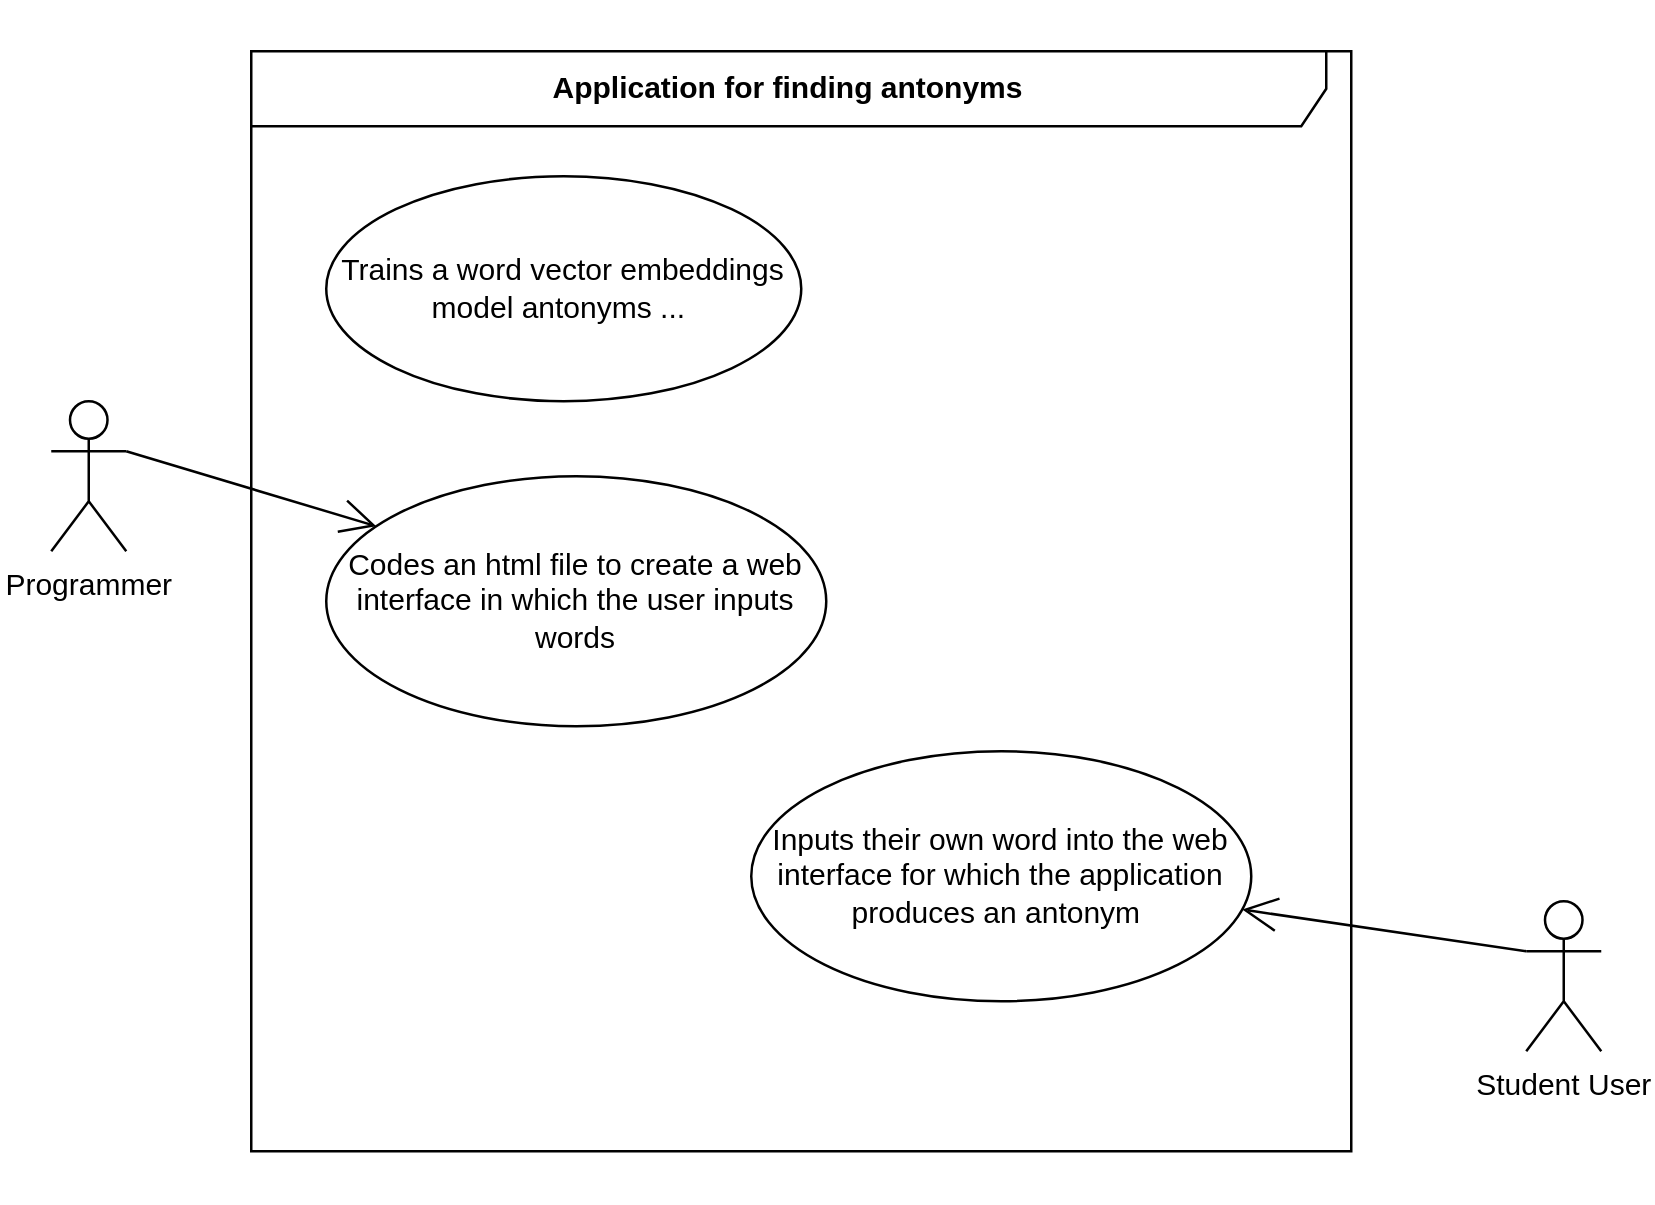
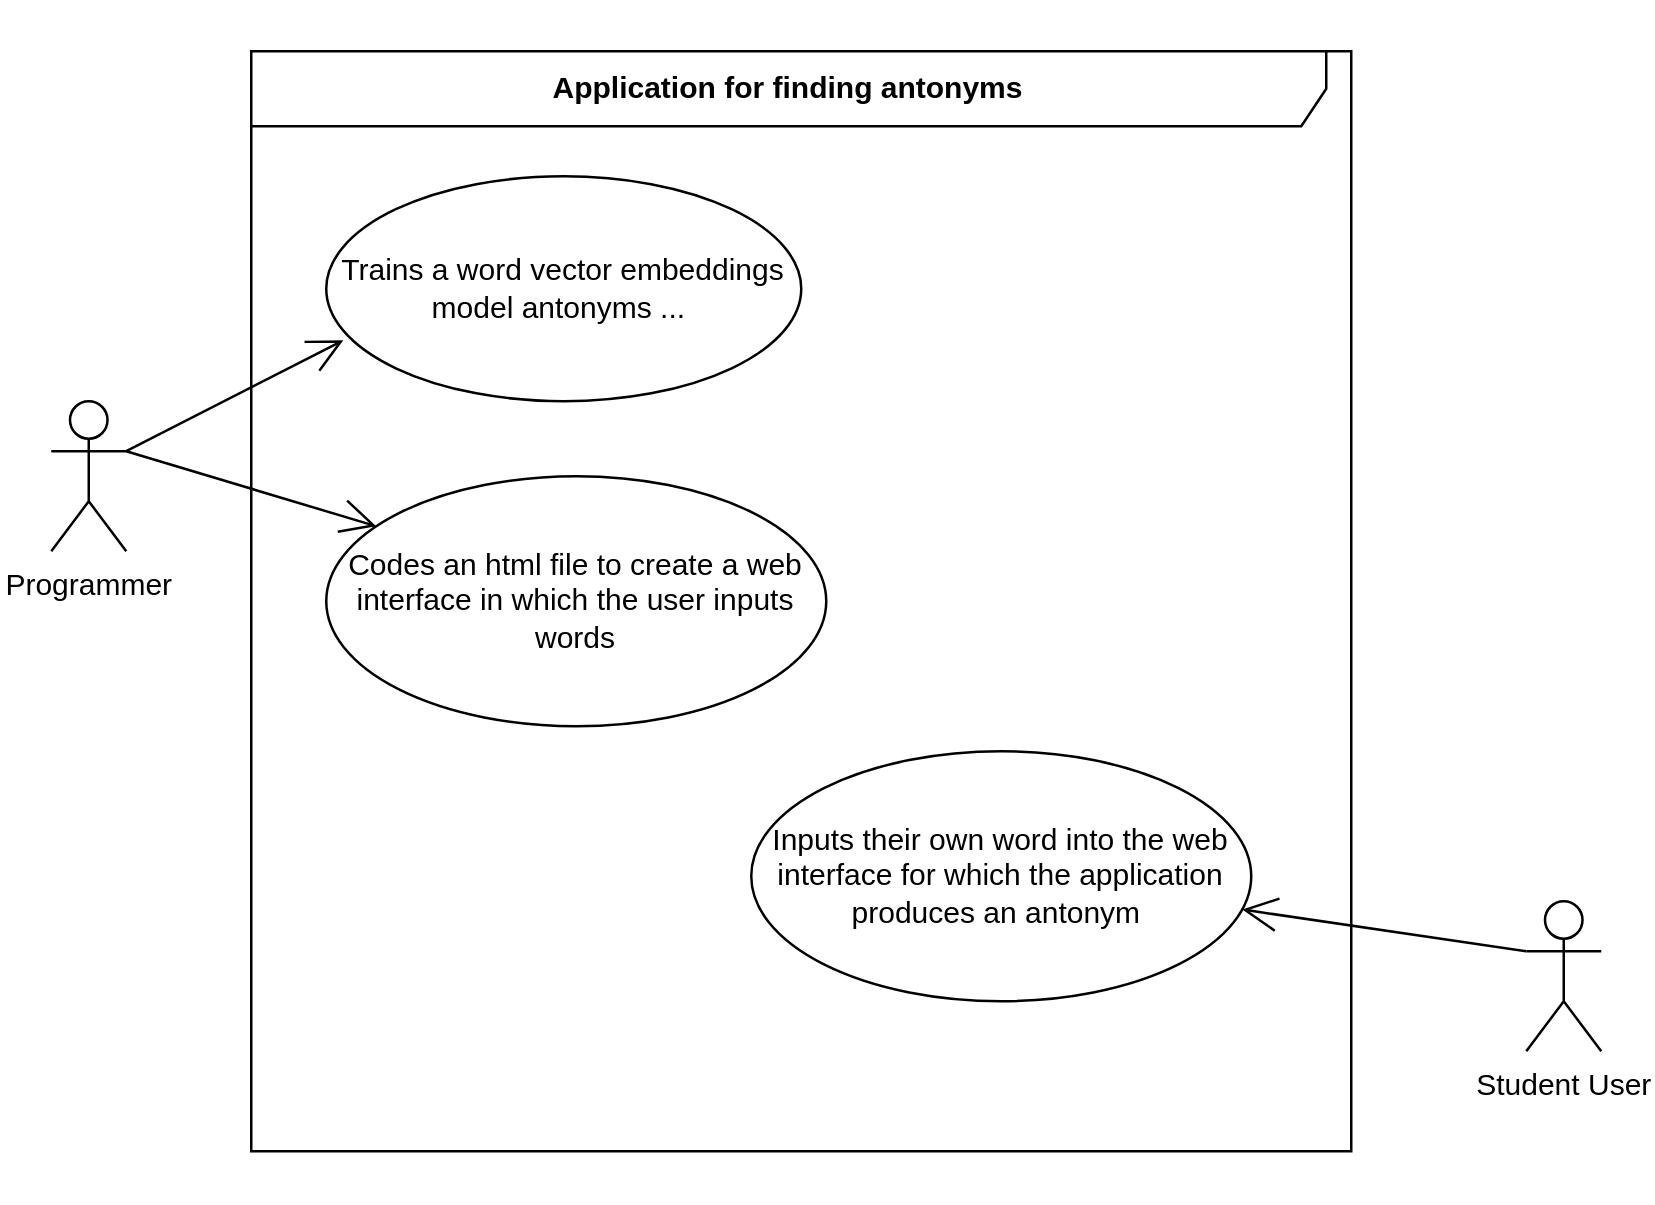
edge "Programmer" -> "Trains a word vector embeddings model antonyms ...": added
